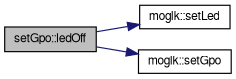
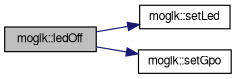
node "setGpo::ledOff": label "setGpo::ledOff" -> "moglk::ledOff"
